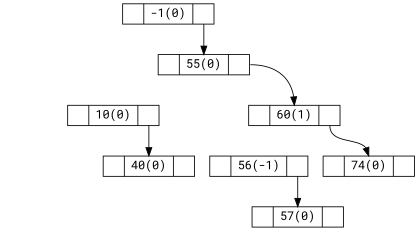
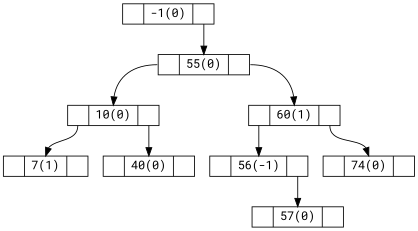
edge "55(0)" -> "10(0)": added
edge "60(1)" -> "56(-1)": added
node "7(1)": added
